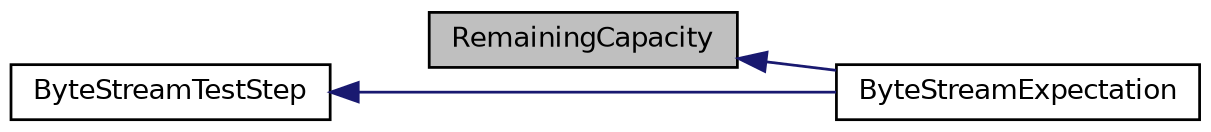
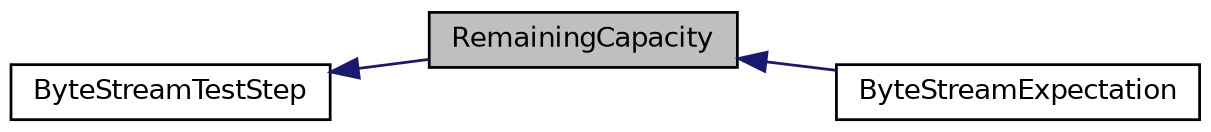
edge "ByteStreamExpectation" -> "ByteStreamTestStep": now "RemainingCapacity" -> "ByteStreamTestStep"
